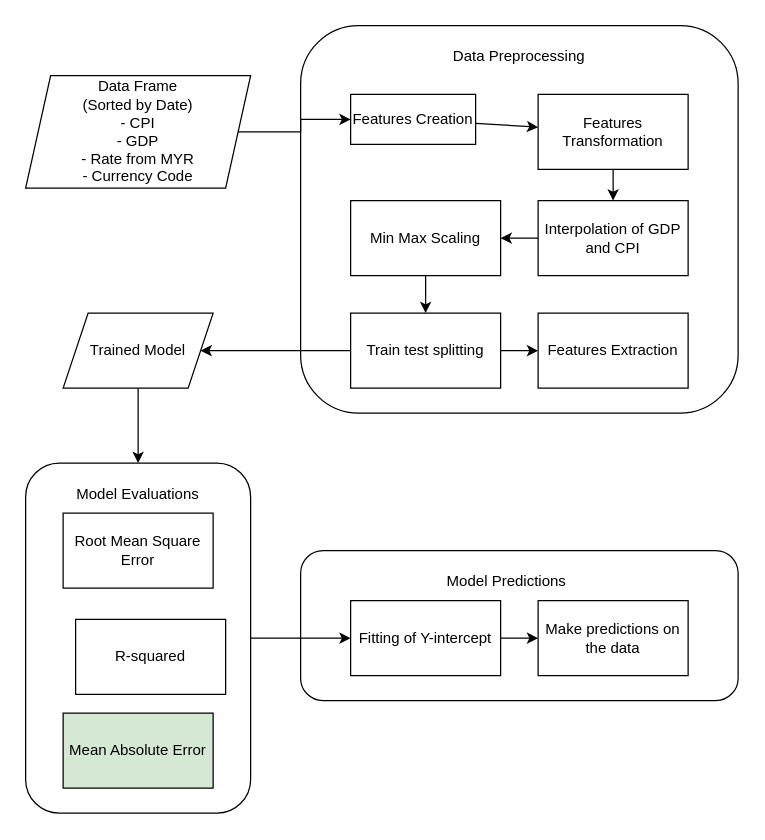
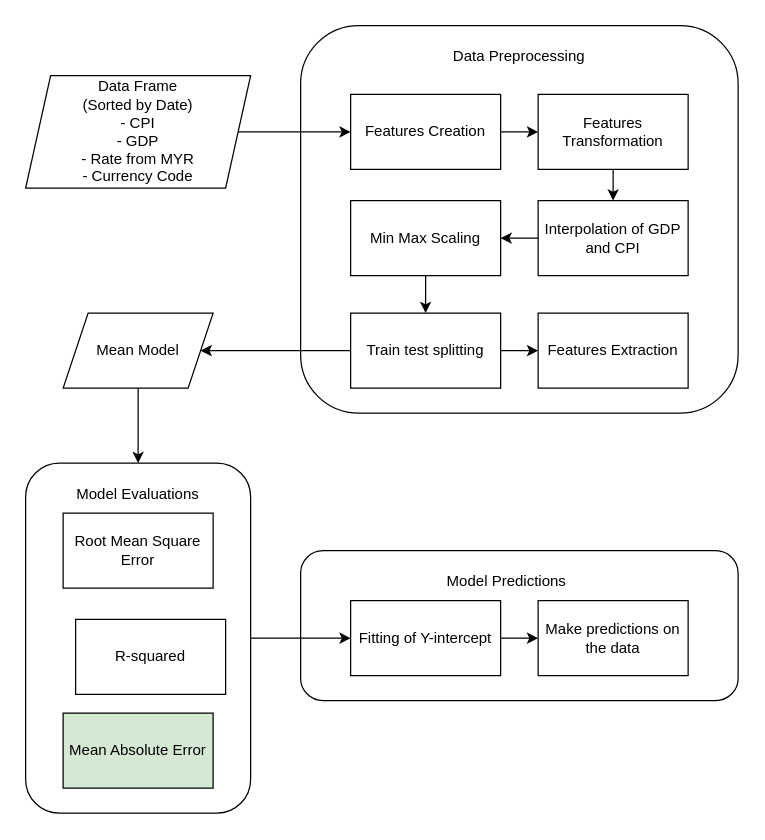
node "Features Creation": size 125x50 -> 150x75
node "Trained Model": label "Trained Model" -> "Mean Model"
